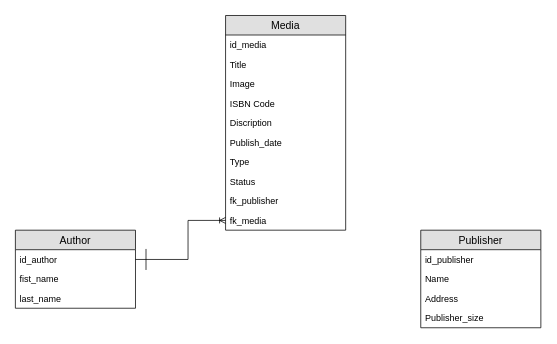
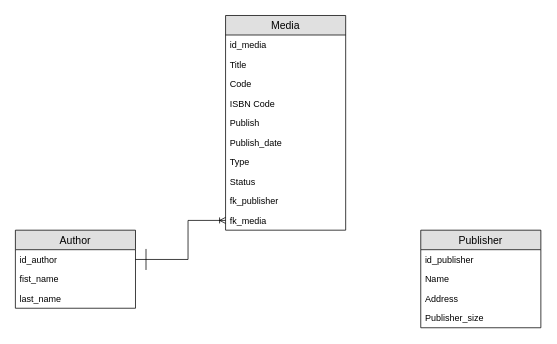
node "Image": label "Image" -> "Code"
node "Discription": label "Discription" -> "Publish"
